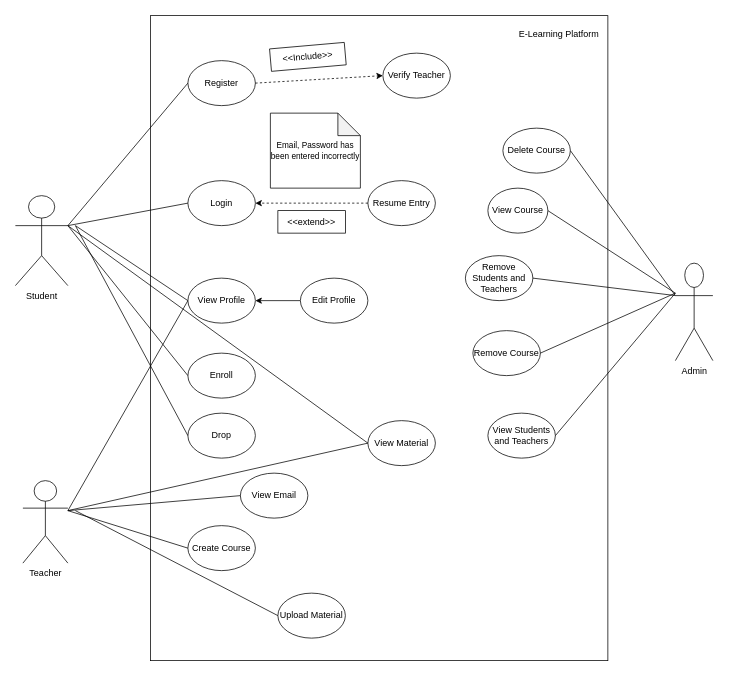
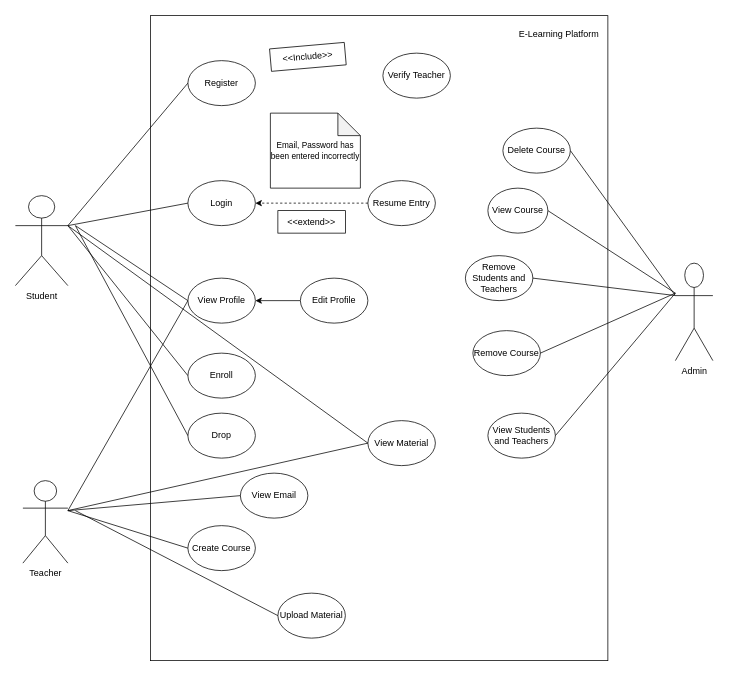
edge "Register" -> "Verify Teacher": removed
